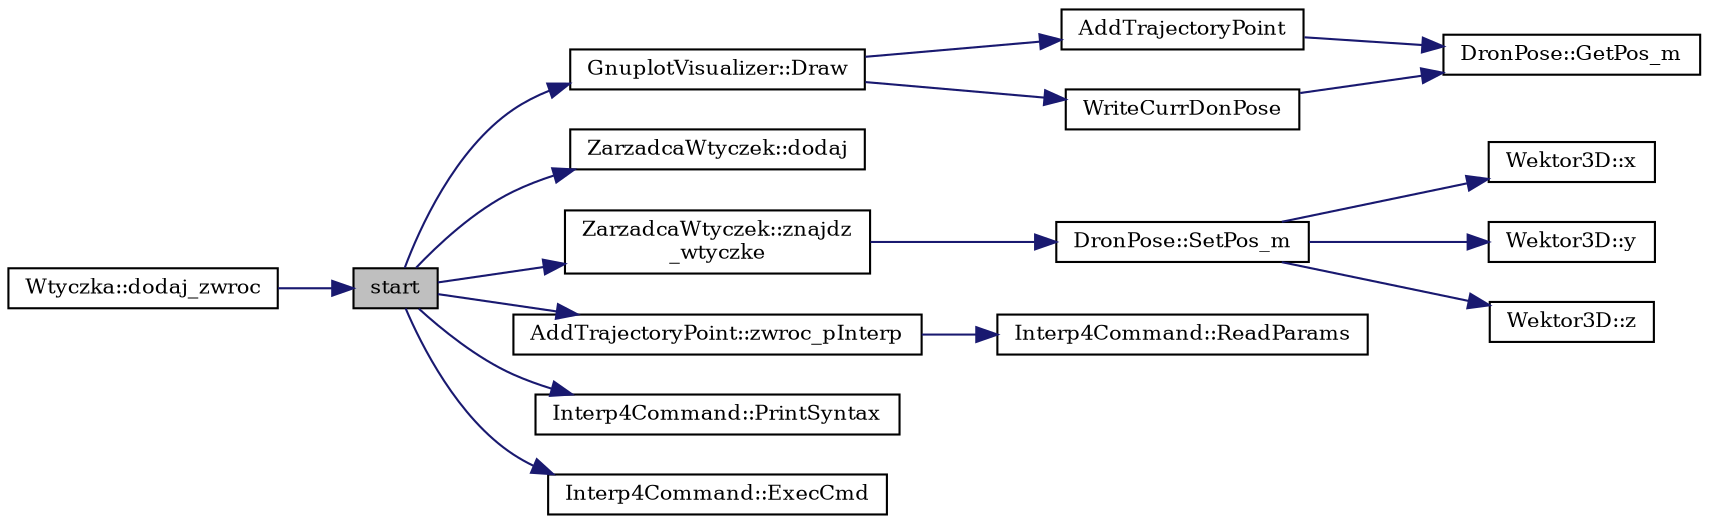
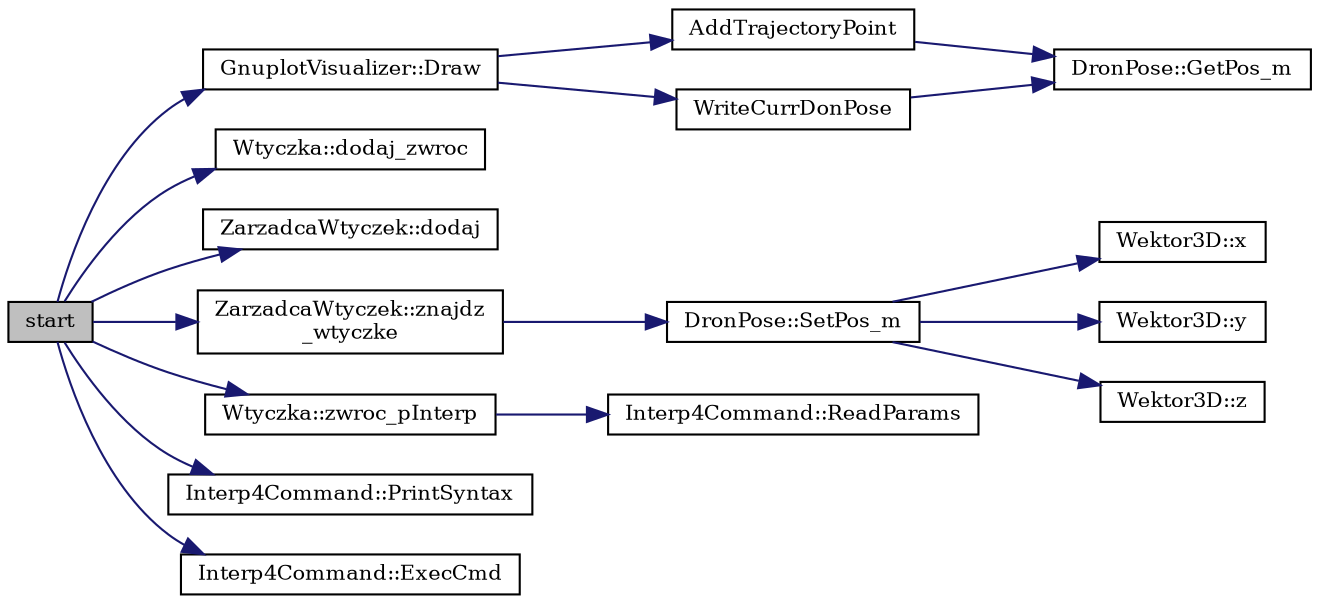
edge "Wtyczka::dodaj_zwroc" -> "start": reversed
node "AddTrajectoryPoint::zwroc_pInterp": label "AddTrajectoryPoint::zwroc_pInterp" -> "Wtyczka::zwroc_pInterp"
